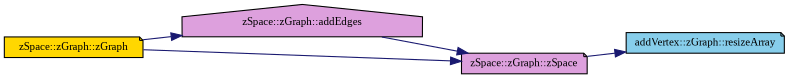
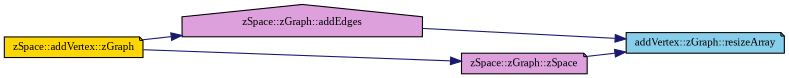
edge "zSpace::zGraph::addEdges" -> "zSpace::zGraph::zSpace": now "zSpace::zGraph::addEdges" -> "addVertex::zGraph::resizeArray"
node "zSpace::zGraph::zGraph": label "zSpace::zGraph::zGraph" -> "zSpace::addVertex::zGraph"
